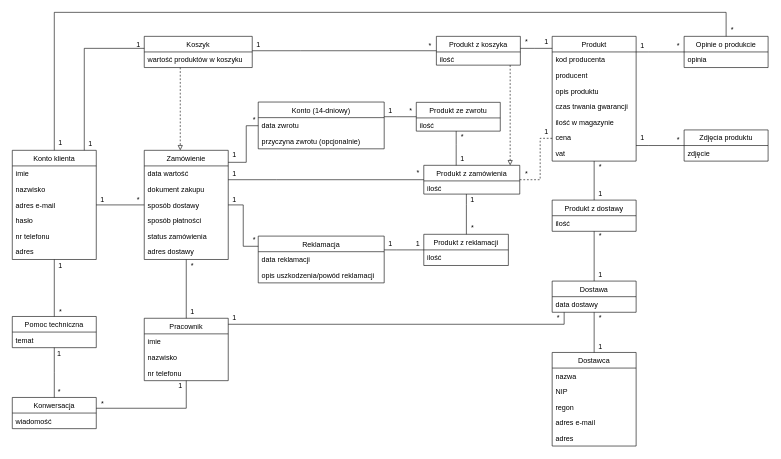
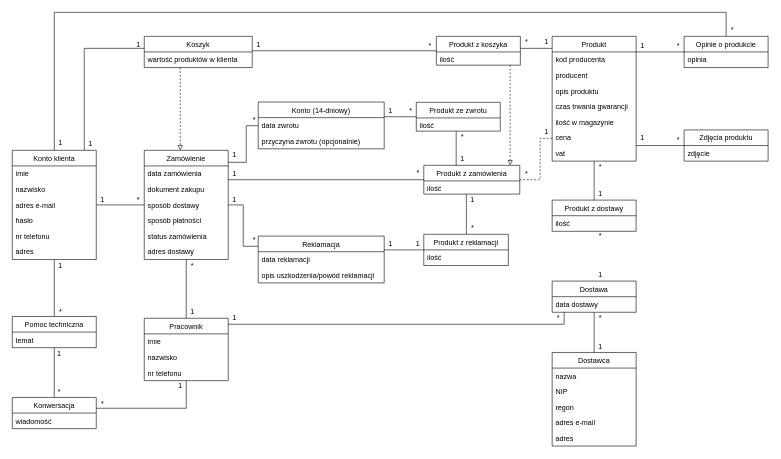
node "wartość produktów w koszyku": label "wartość produktów w koszyku" -> "wartość produktów w klienta"
node "data wartość": label "data wartość" -> "data zamówienia"
edge "Produkt z dostawy" -- "Dostawa": removed
